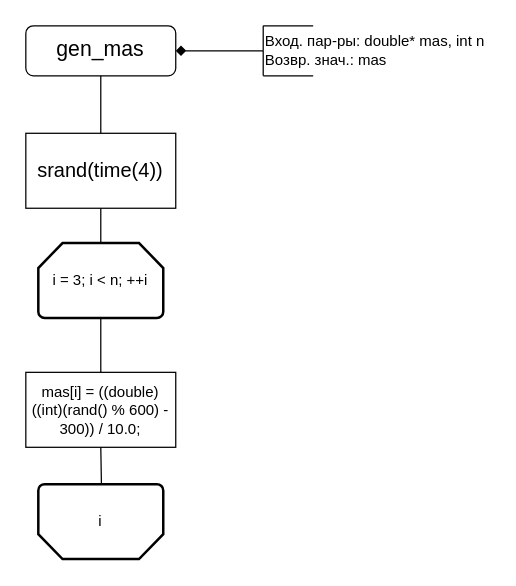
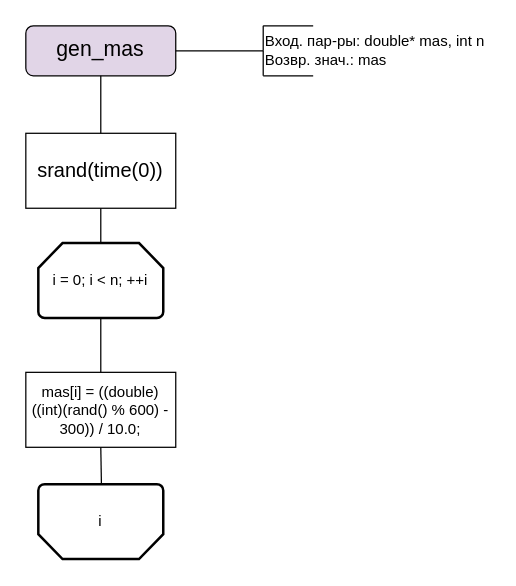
node "gen_mas": fillcolor #ffffff -> #e1d5e7
edge "Вход. пар-ры: double* mas, int n Возвр. знач.: mas" -> "gen_mas": arrowhead diamond -> none
node "srand(time(4))": label "srand(time(4))" -> "srand(time(0))"
node "i = 3; i < n; ++i": label "i = 3; i < n; ++i" -> "i = 0; i < n; ++i"
